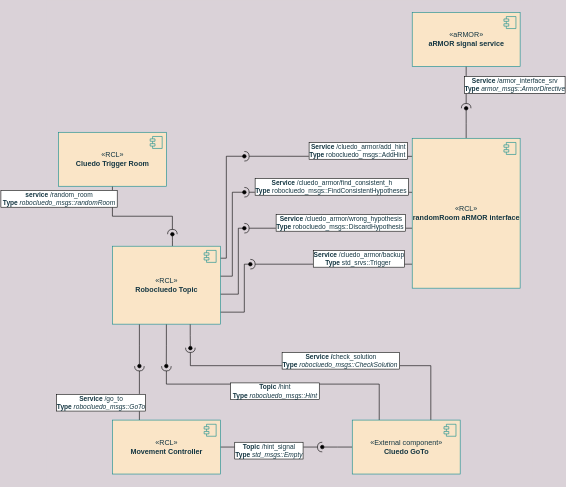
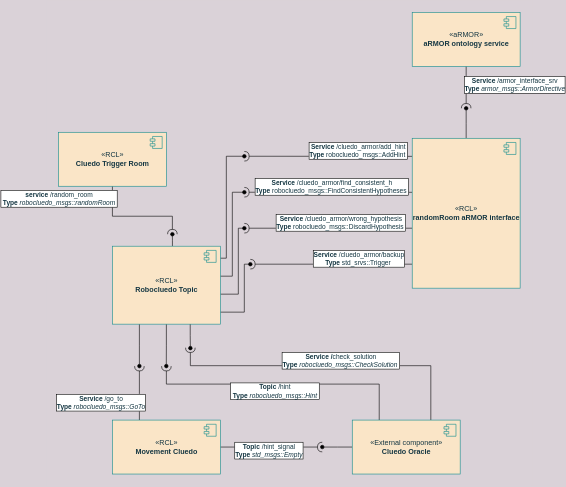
node "«aRMOR» aRMOR signal service": label "«aRMOR» aRMOR signal service" -> "«aRMOR» aRMOR ontology service"
node "«RCL» Movement Controller": label "«RCL» Movement Controller" -> "«RCL» Movement Cluedo"
node "«External component» Cluedo GoTo": label "«External component» Cluedo GoTo" -> "«External component» Cluedo Oracle"
